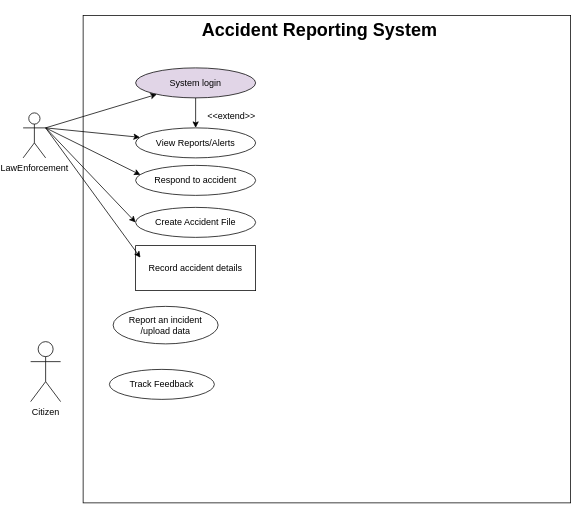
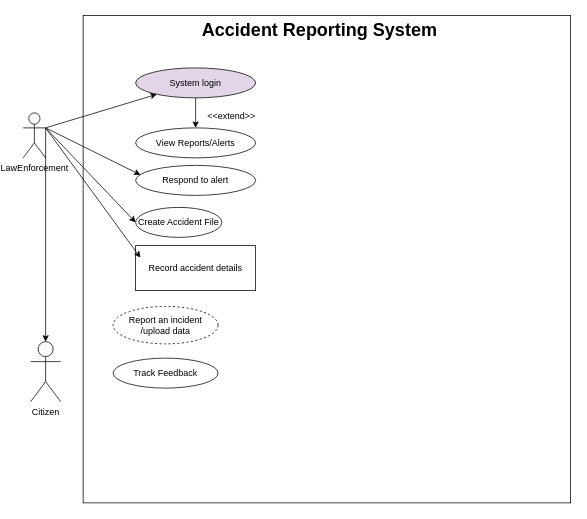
edge "LawEnforcement" -> "View Reports/Alerts": now "LawEnforcement" -> "Citizen"
node "Respond to accident": label "Respond to accident" -> "Respond to alert"
node "Create Accident File": size 120x30 -> 86x30
node "Report an incident /upload data": style solid -> dashed
node "Track Feedback": moved (162, 384) -> (165, 373)
